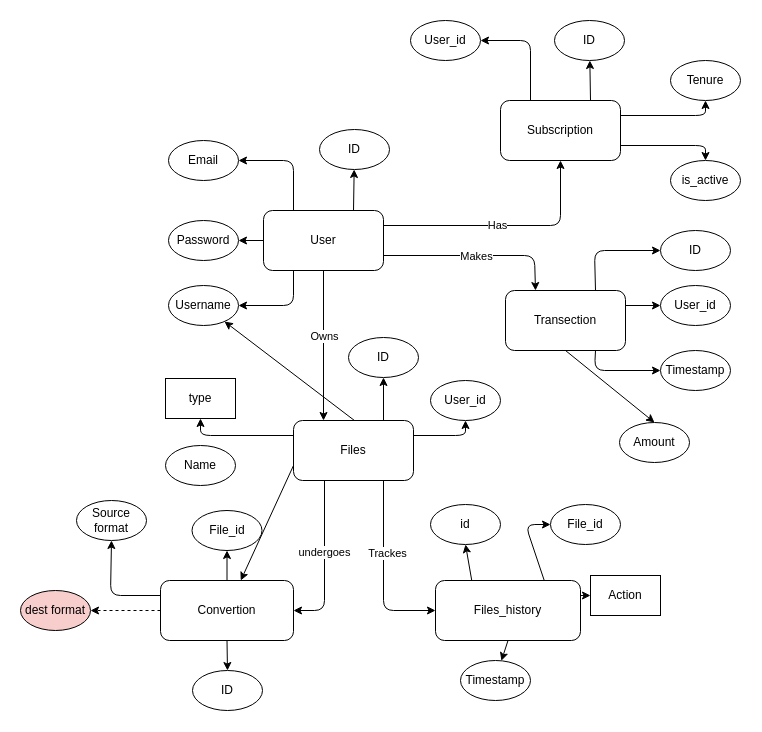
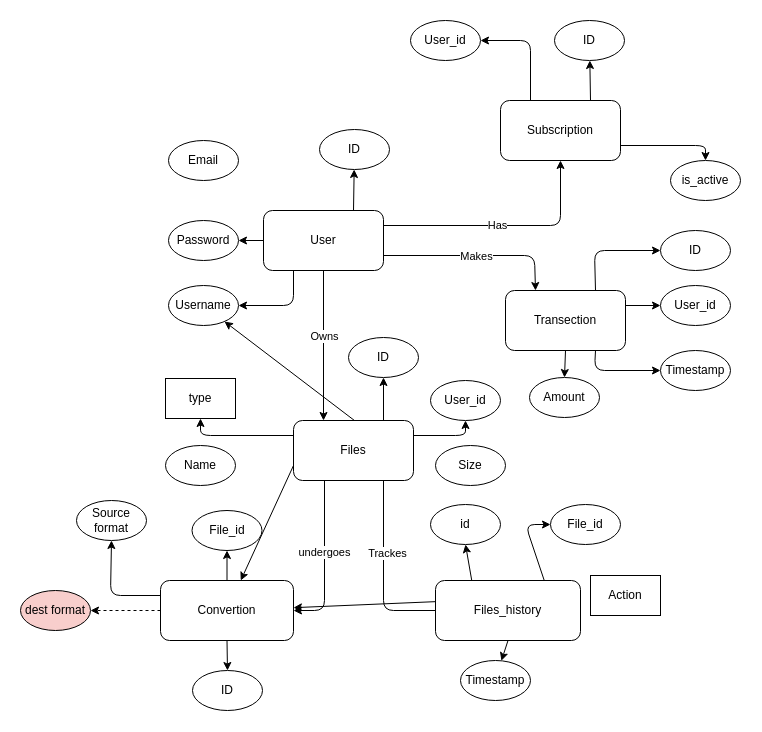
node "Tenure": removed
edge "Subscription" -> "Tenure": removed
edge "User" -> "Email": removed
node "Amount": moved (655, 443) -> (565, 398)
node "Size": added
edge "Files_history" -> "Action": now "Files_history" -> "Convertion"
edge "Files" -> "Files_history": arrowhead classic -> none
